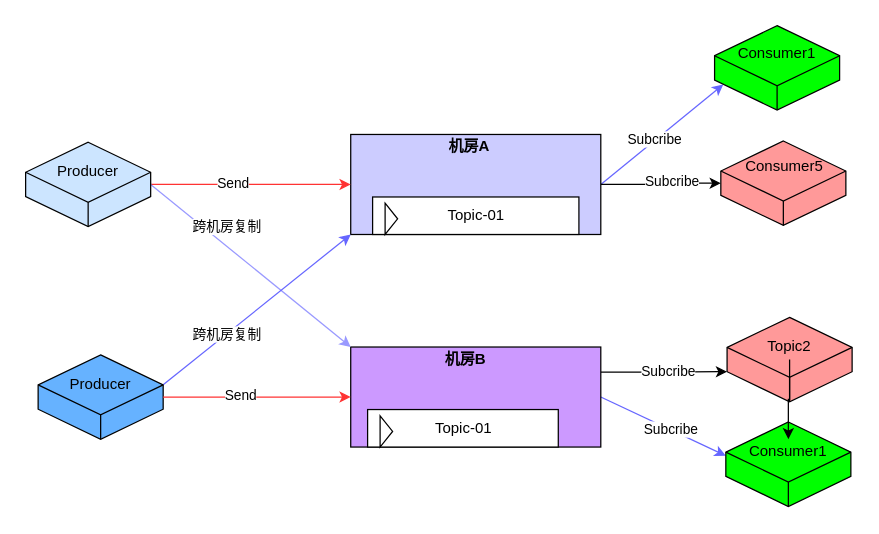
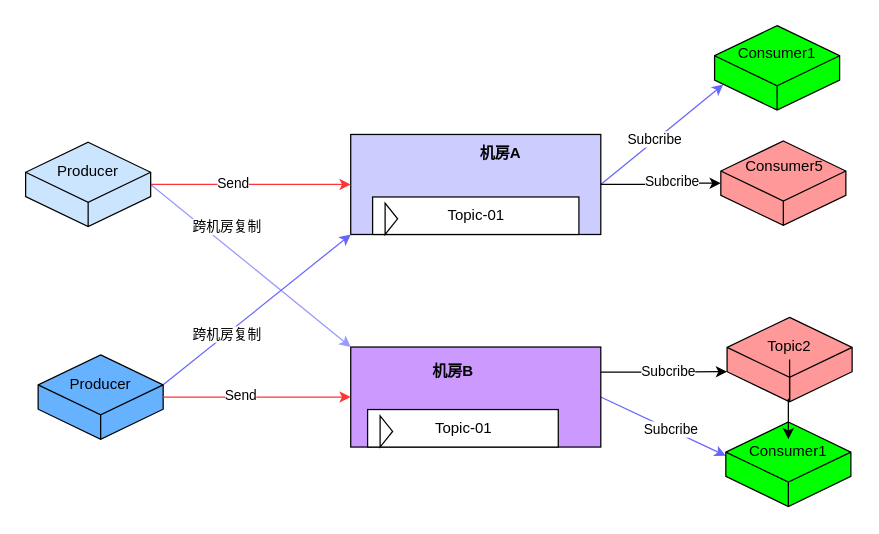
node "机房A": moved (469, 147) -> (501, 153)
node "机房B": moved (466, 359) -> (453, 372)
